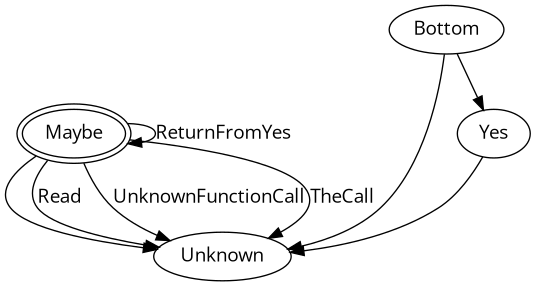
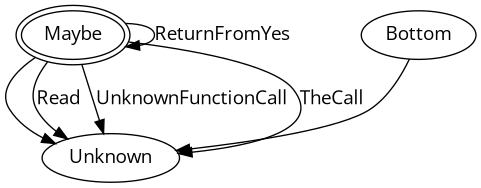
node "Yes": removed
